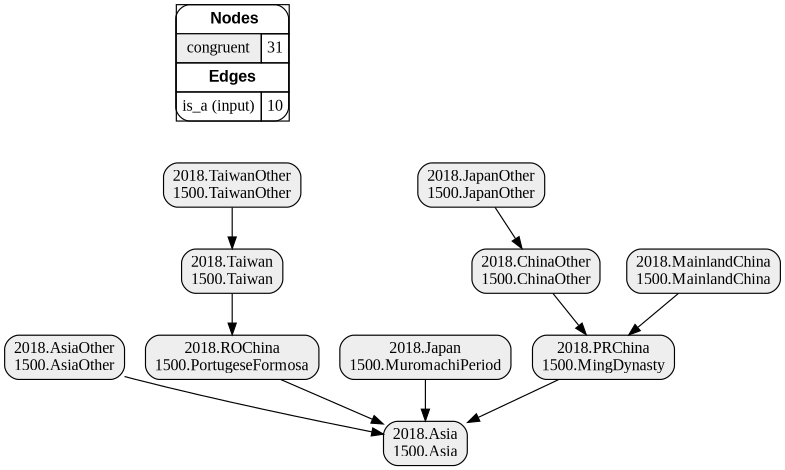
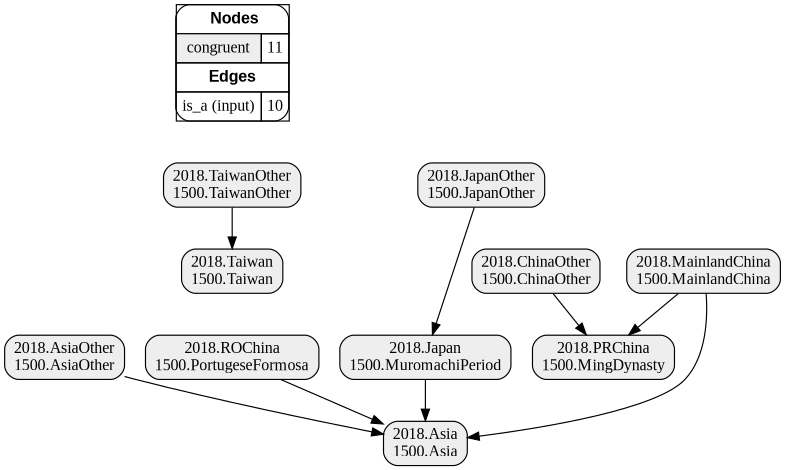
node "Nodes": text "31" -> "11"
edge "2018.JapanOther 1500.JapanOther" -> "2018.ChinaOther 1500.ChinaOther": now "2018.JapanOther 1500.JapanOther" -> "2018.Japan 1500.MuromachiPeriod"
edge "2018.Taiwan 1500.Taiwan" -> "2018.ROChina 1500.PortugeseFormosa": removed
edge "2018.PRChina 1500.MingDynasty" -> "2018.Asia 1500.Asia": now "2018.MainlandChina 1500.MainlandChina" -> "2018.Asia 1500.Asia"
